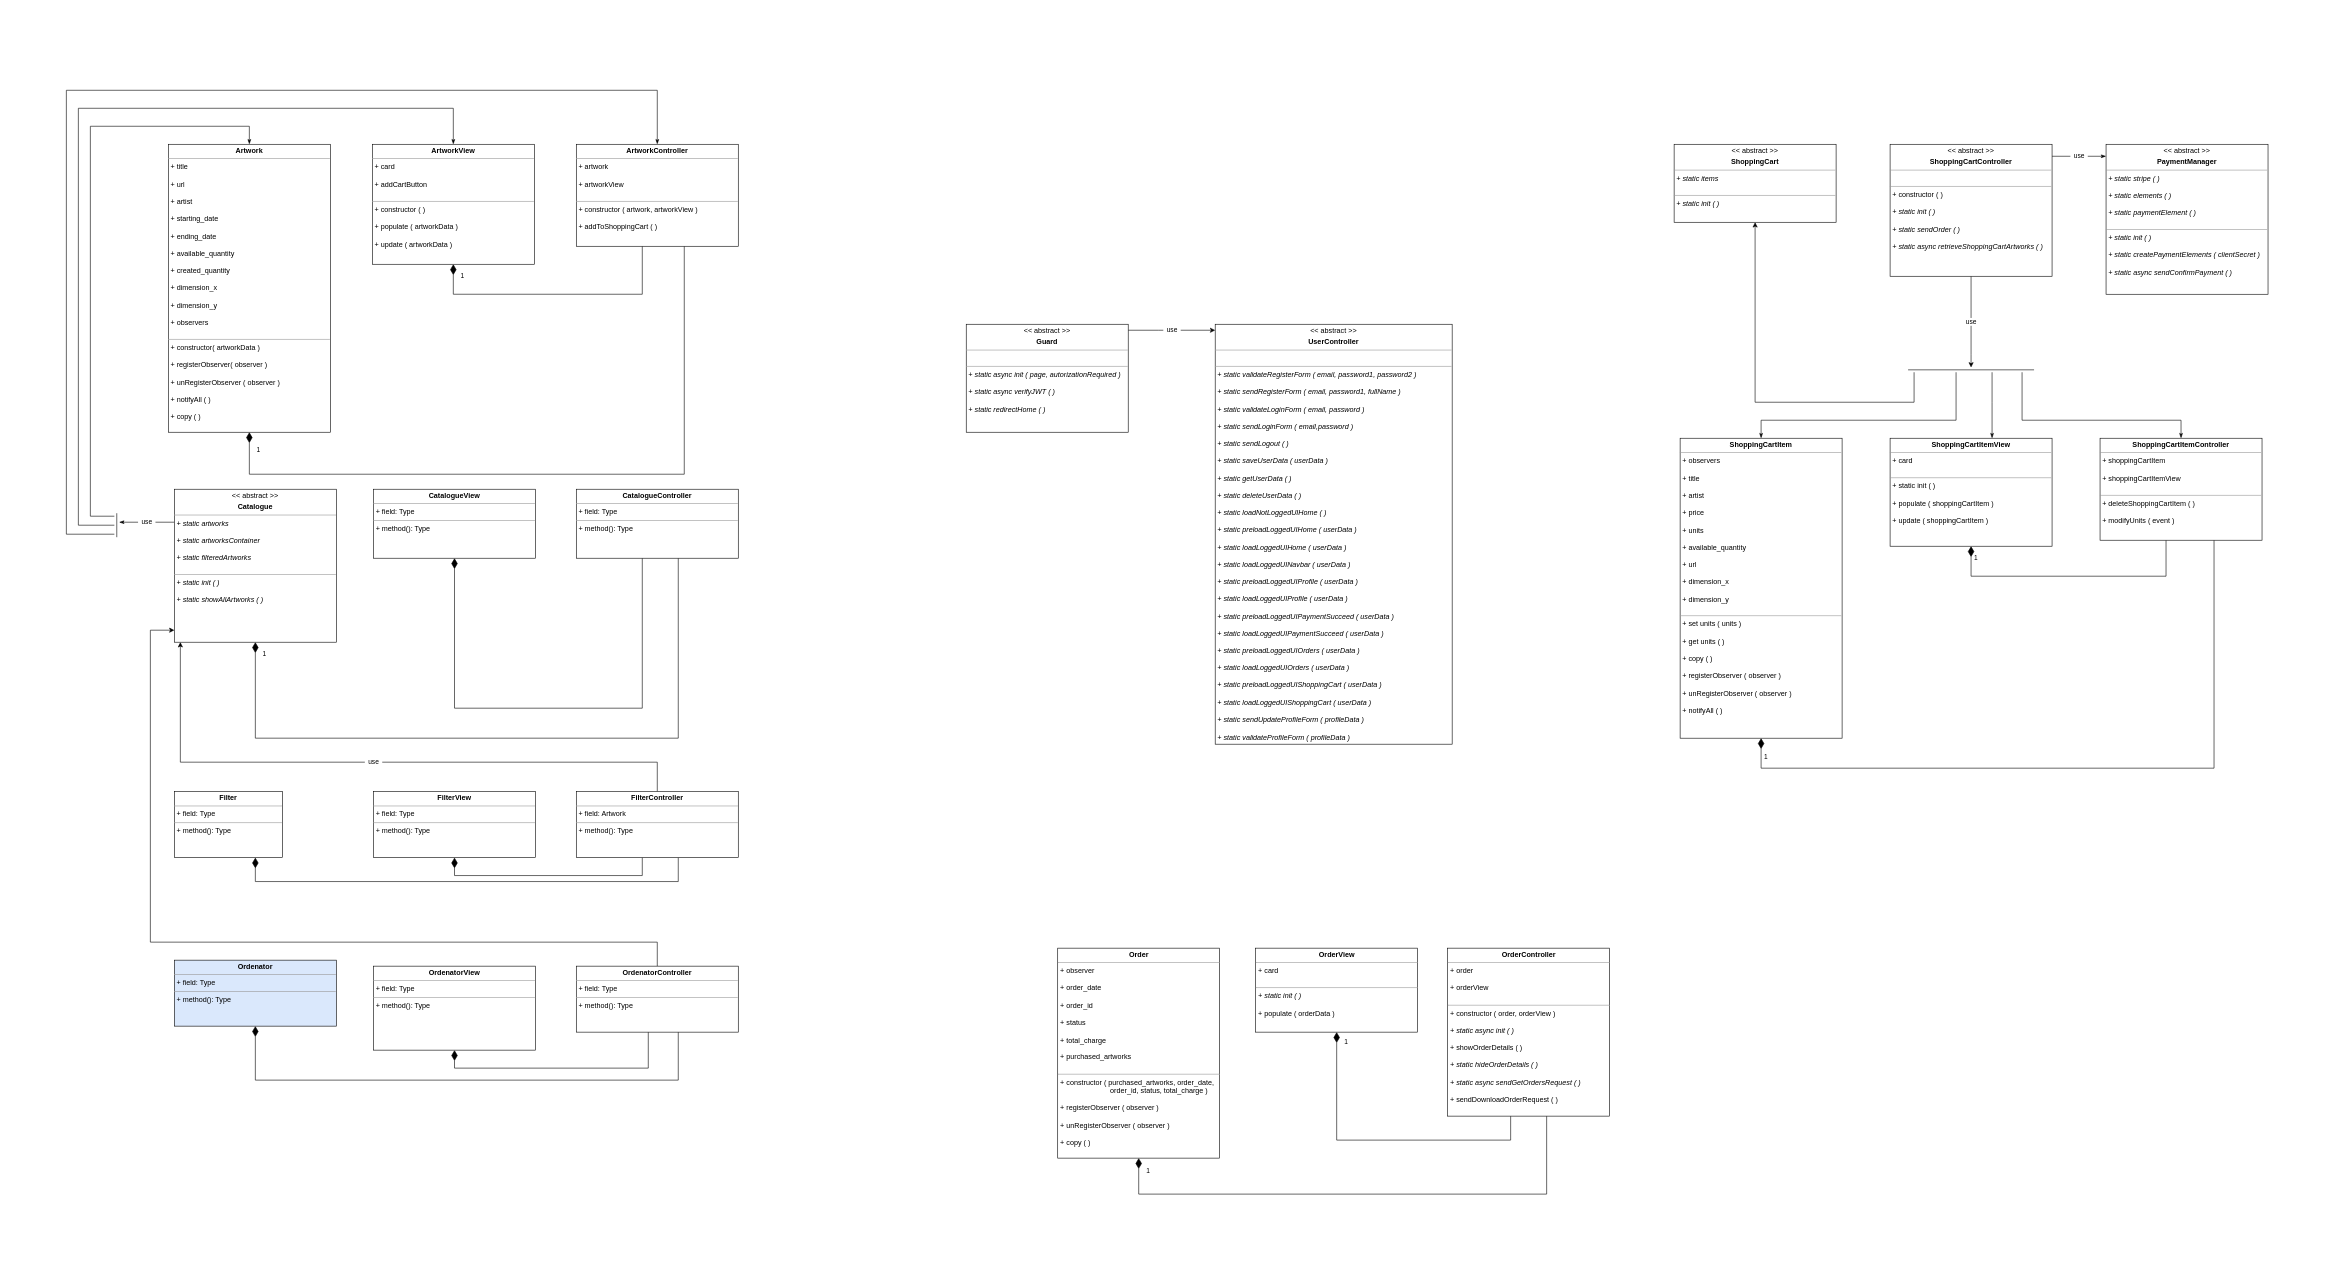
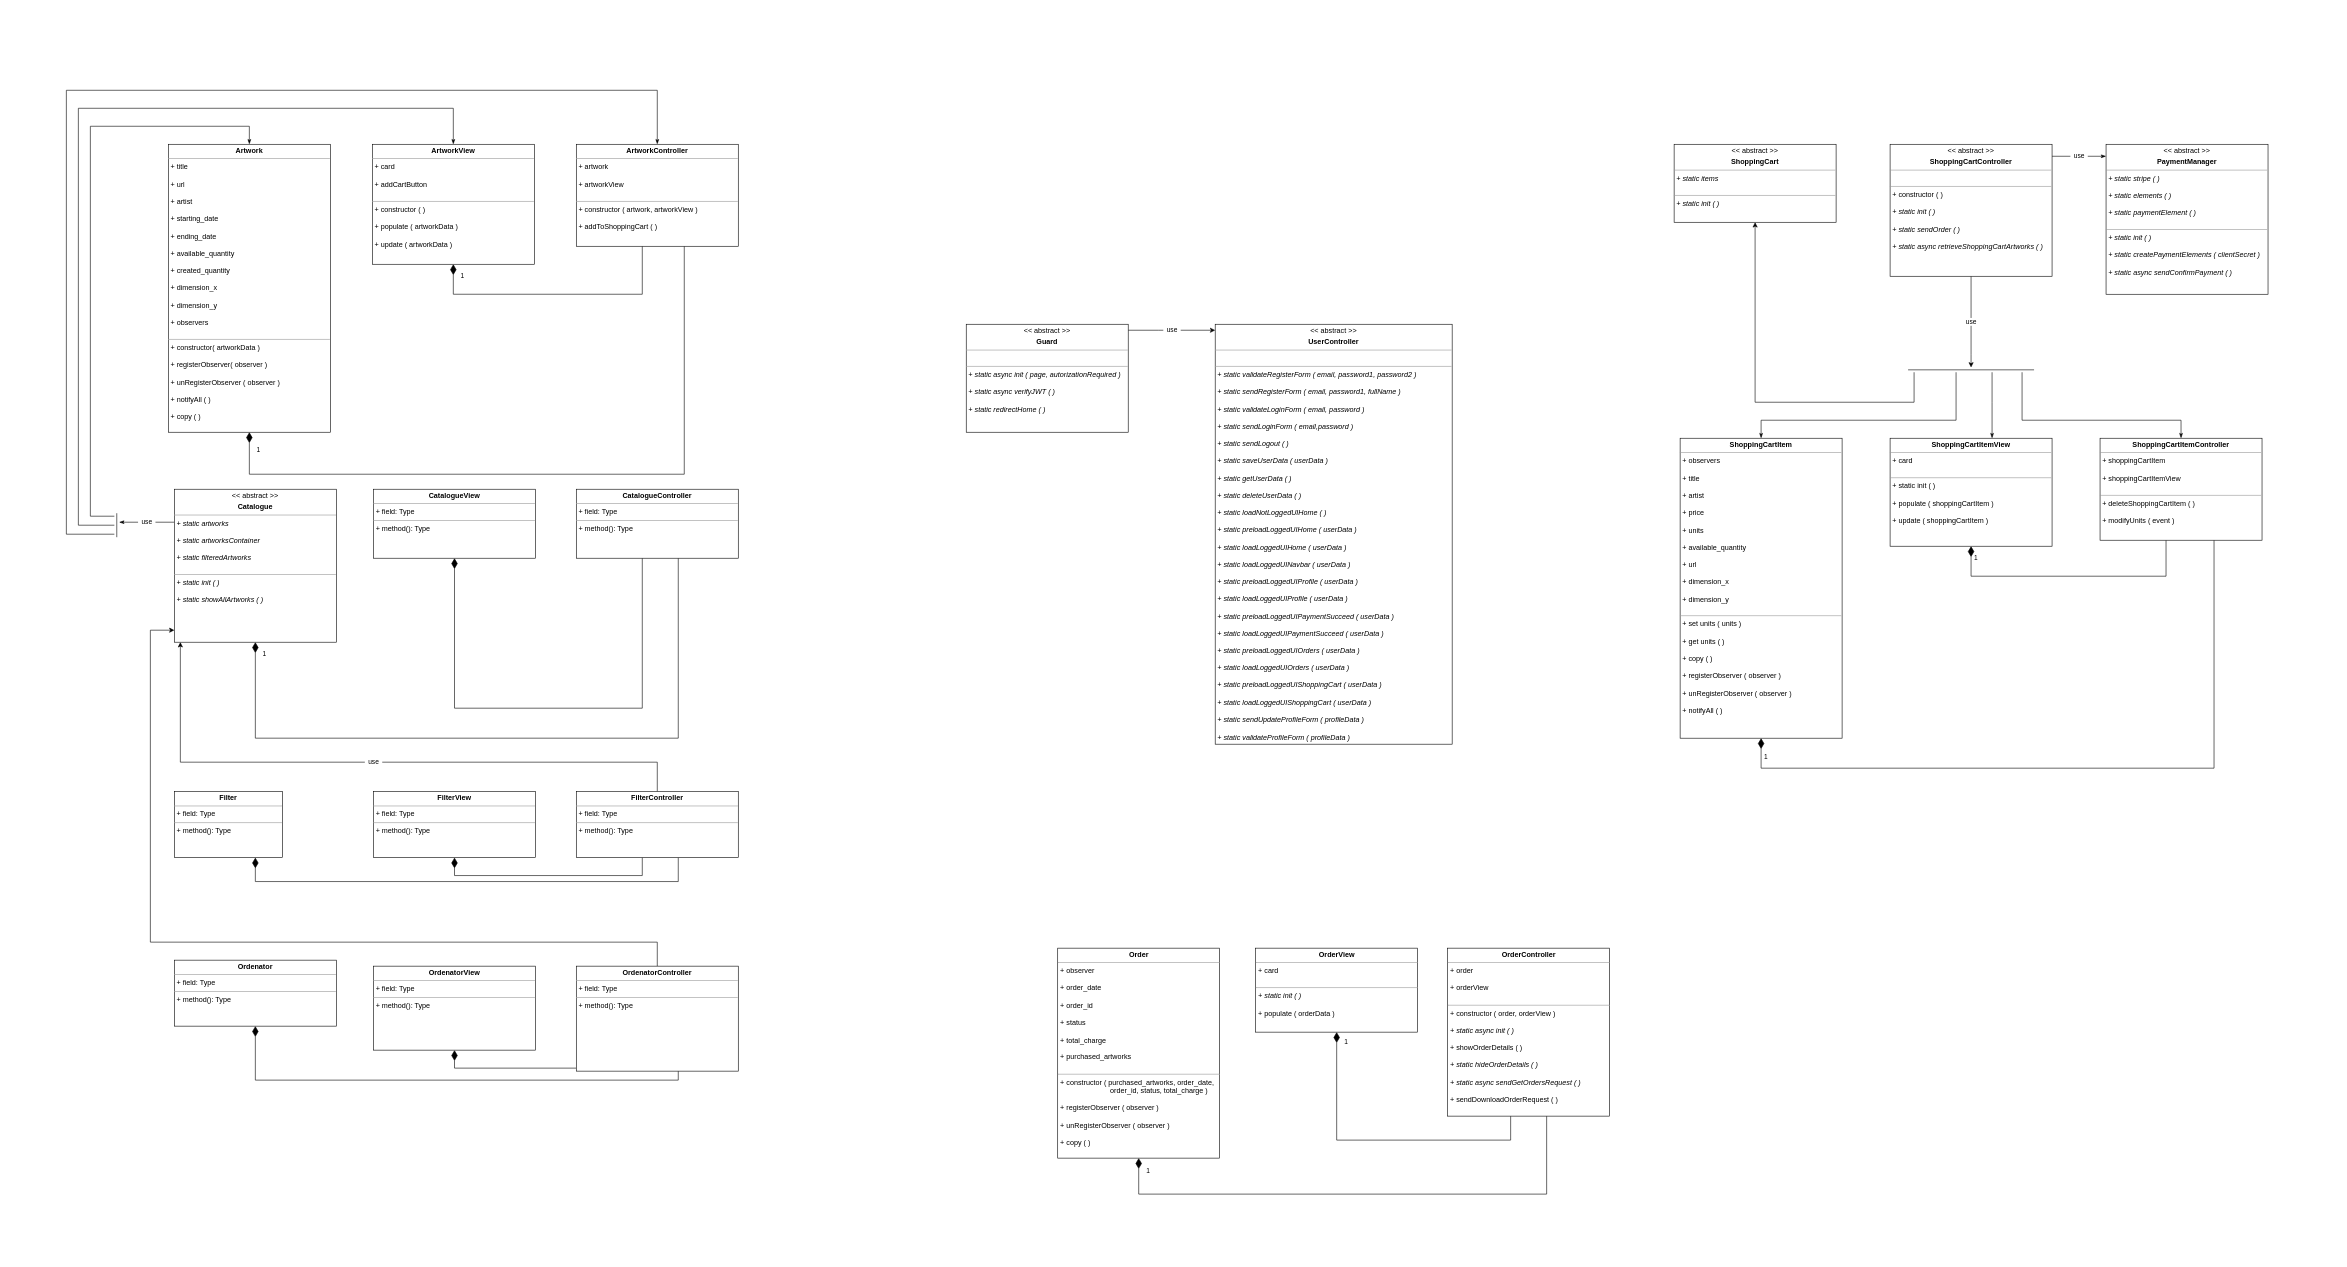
node "FilterController + field: Artwork + method(): Type": label "FilterController + field: Artwork + method(): Type" -> "FilterController + field: Type + method(): Type"
node "Ordenator + field: Type + method(): Type": fillcolor #dae8fc -> #ffffff
node "OrdenatorController + field: Type + method(): Type": size 162x66 -> 162x105
